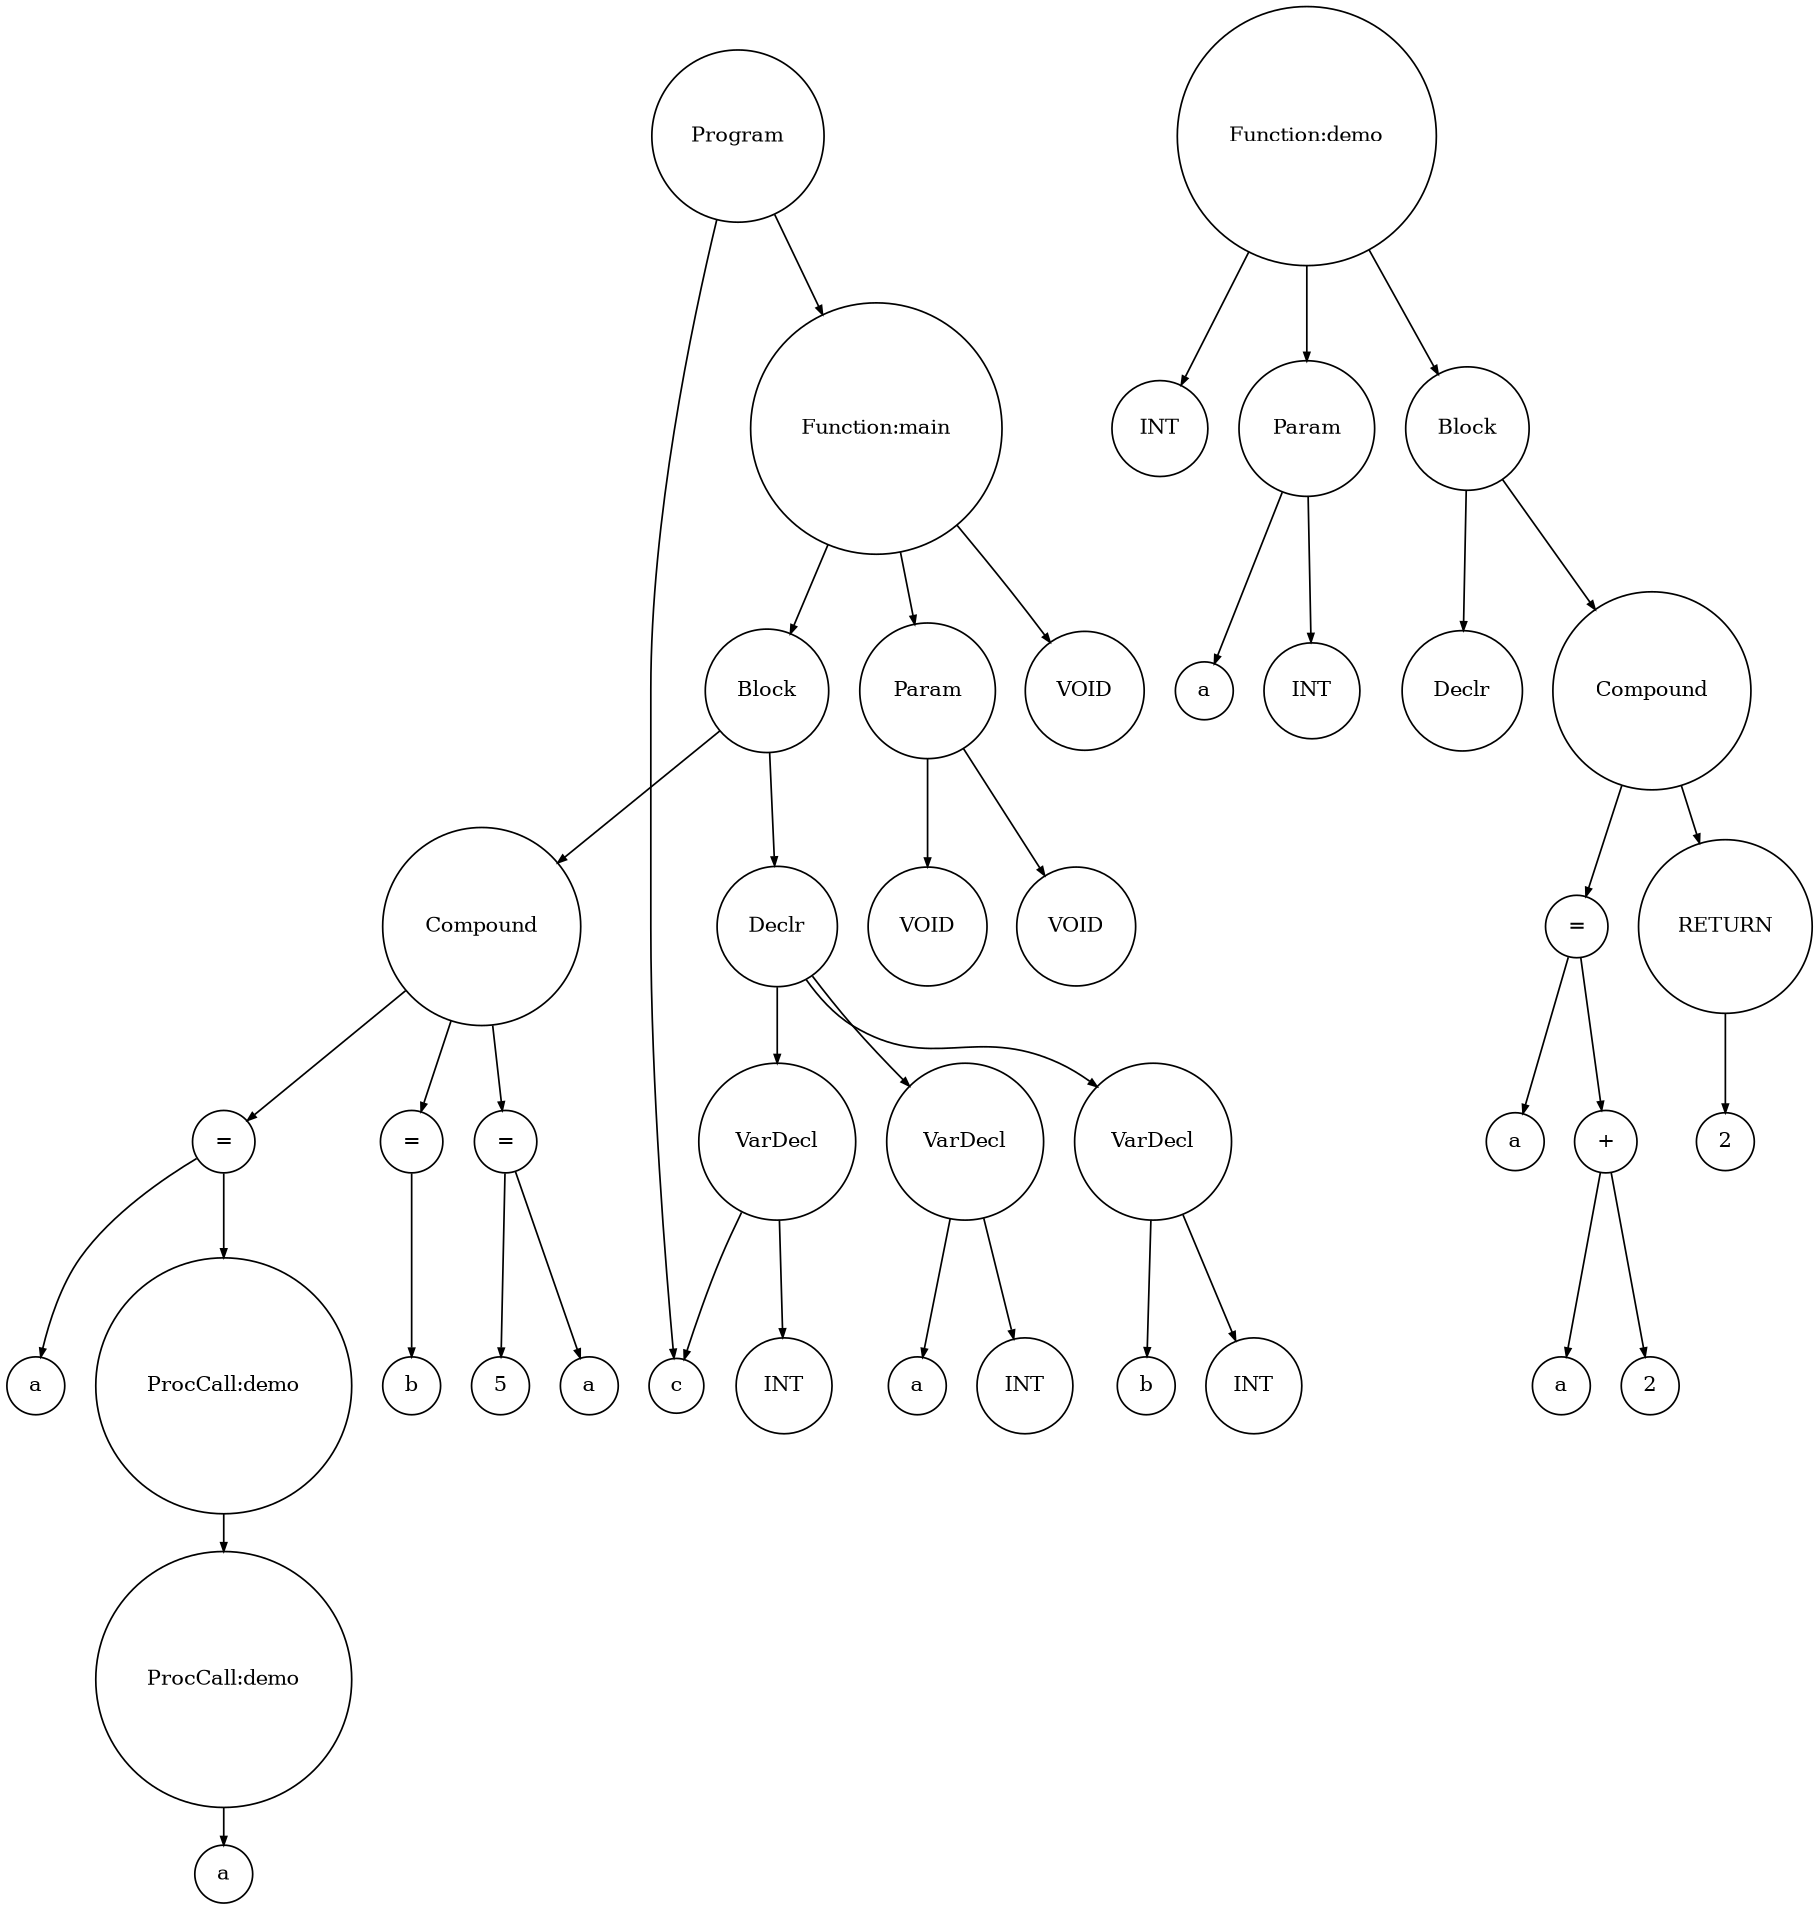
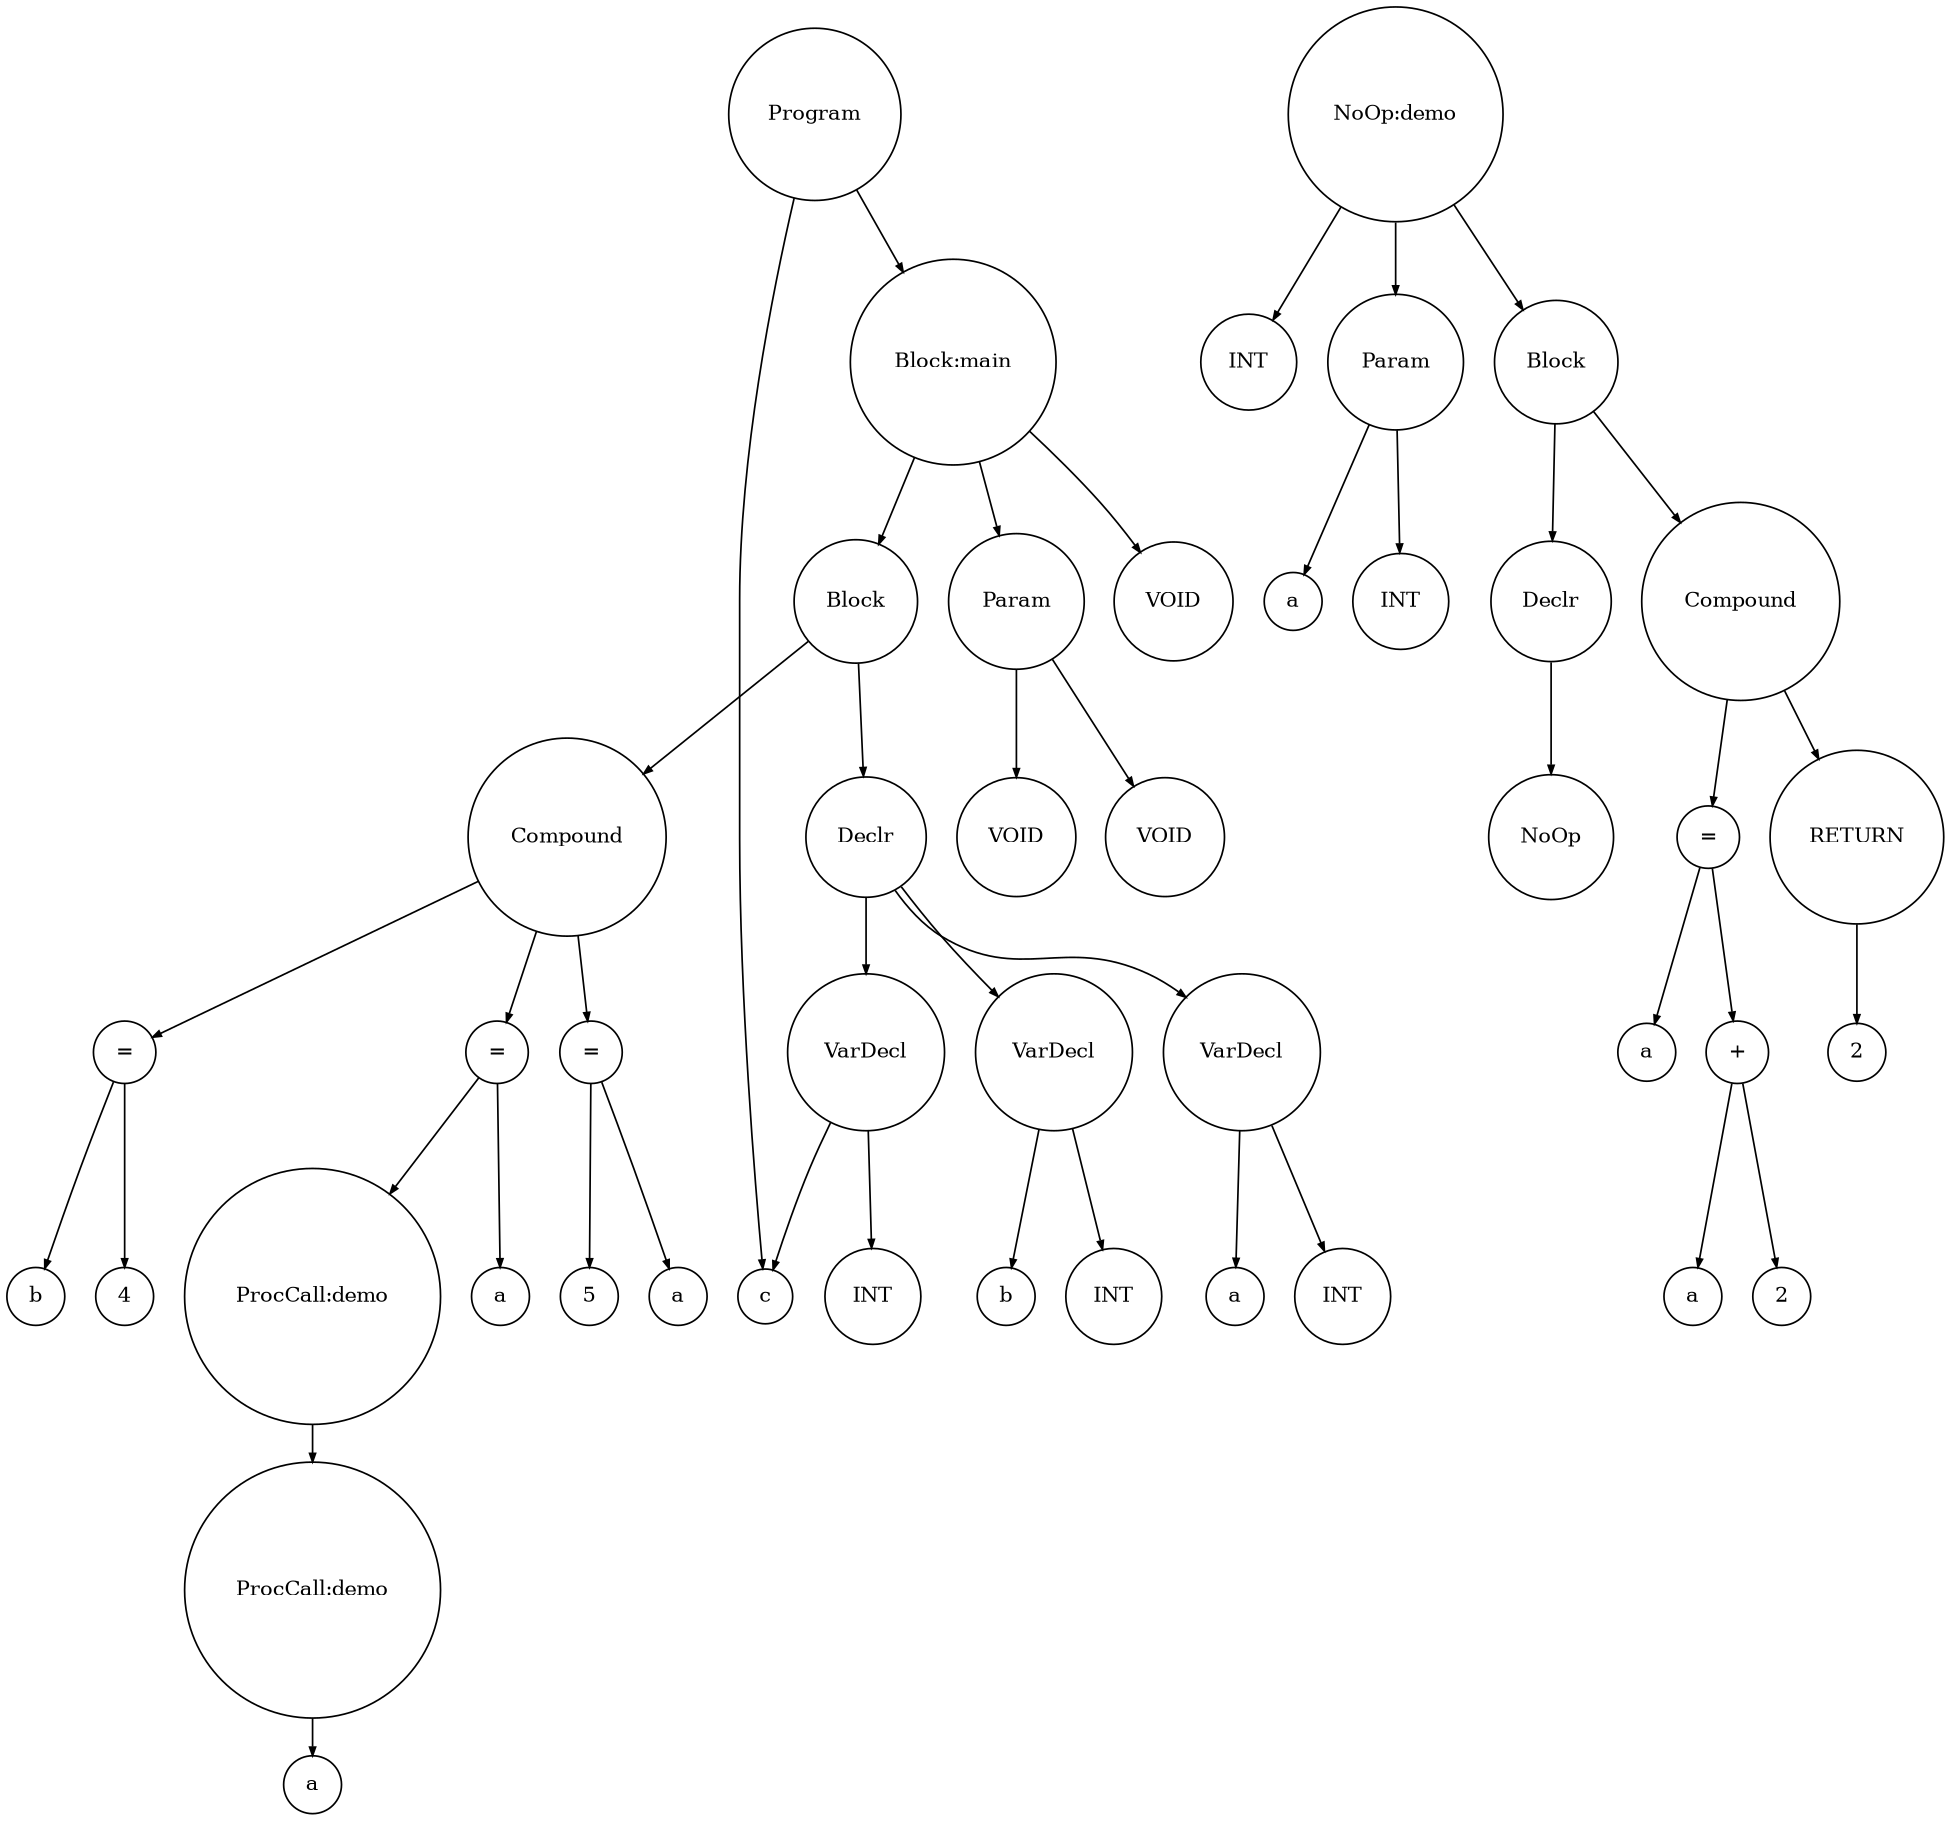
node "Function:demo": label "Function:demo" -> "NoOp:demo"
node "Function:main": label "Function:main" -> "Block:main"
node "NoOp": added
node "4": added
